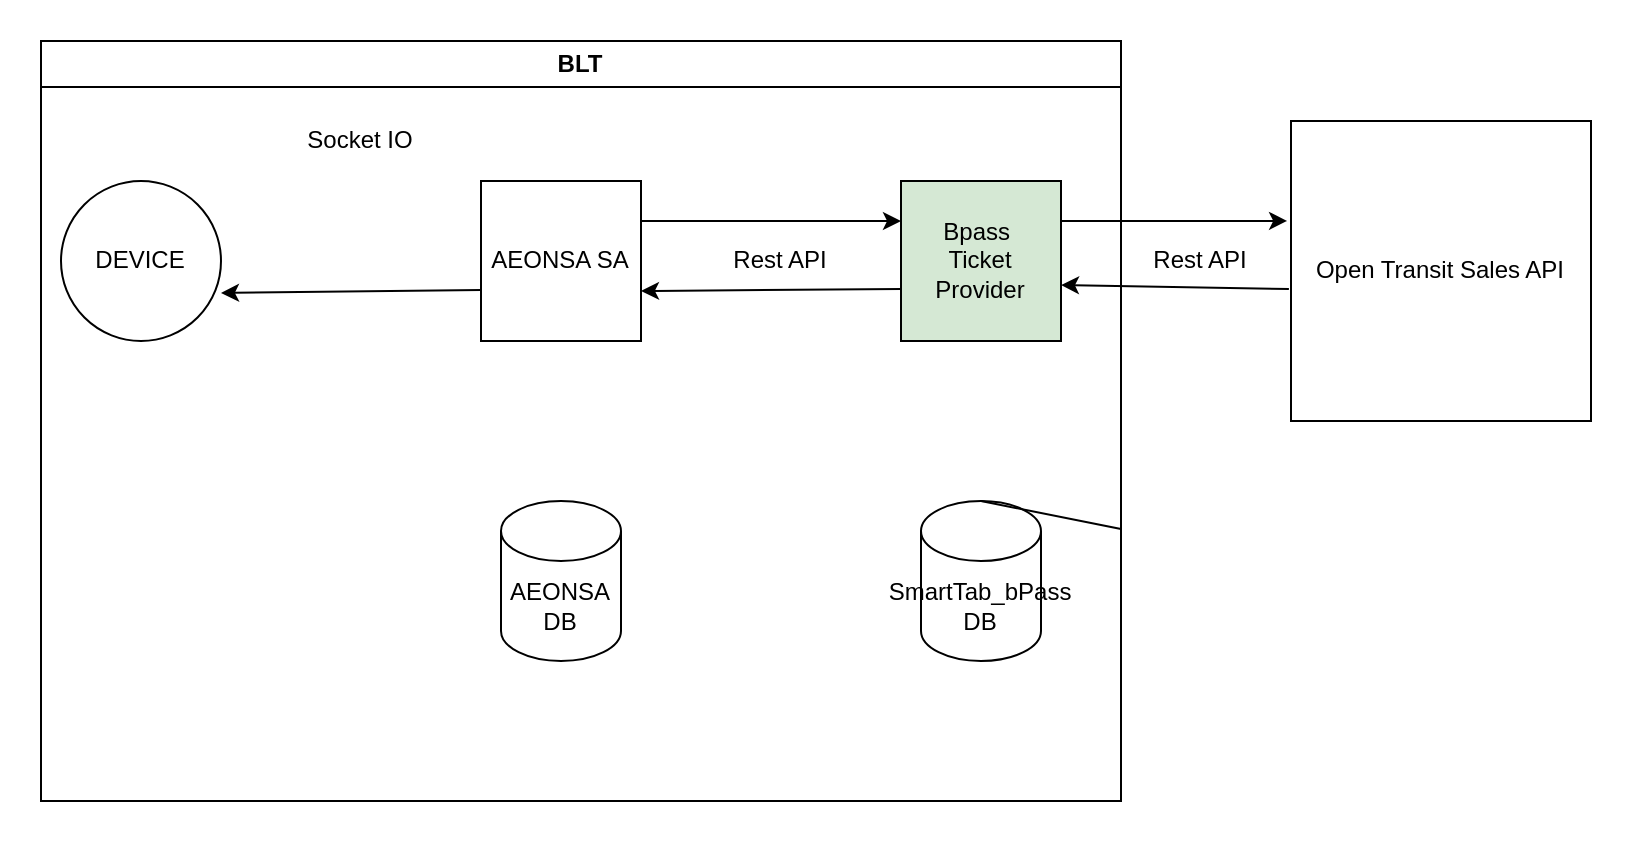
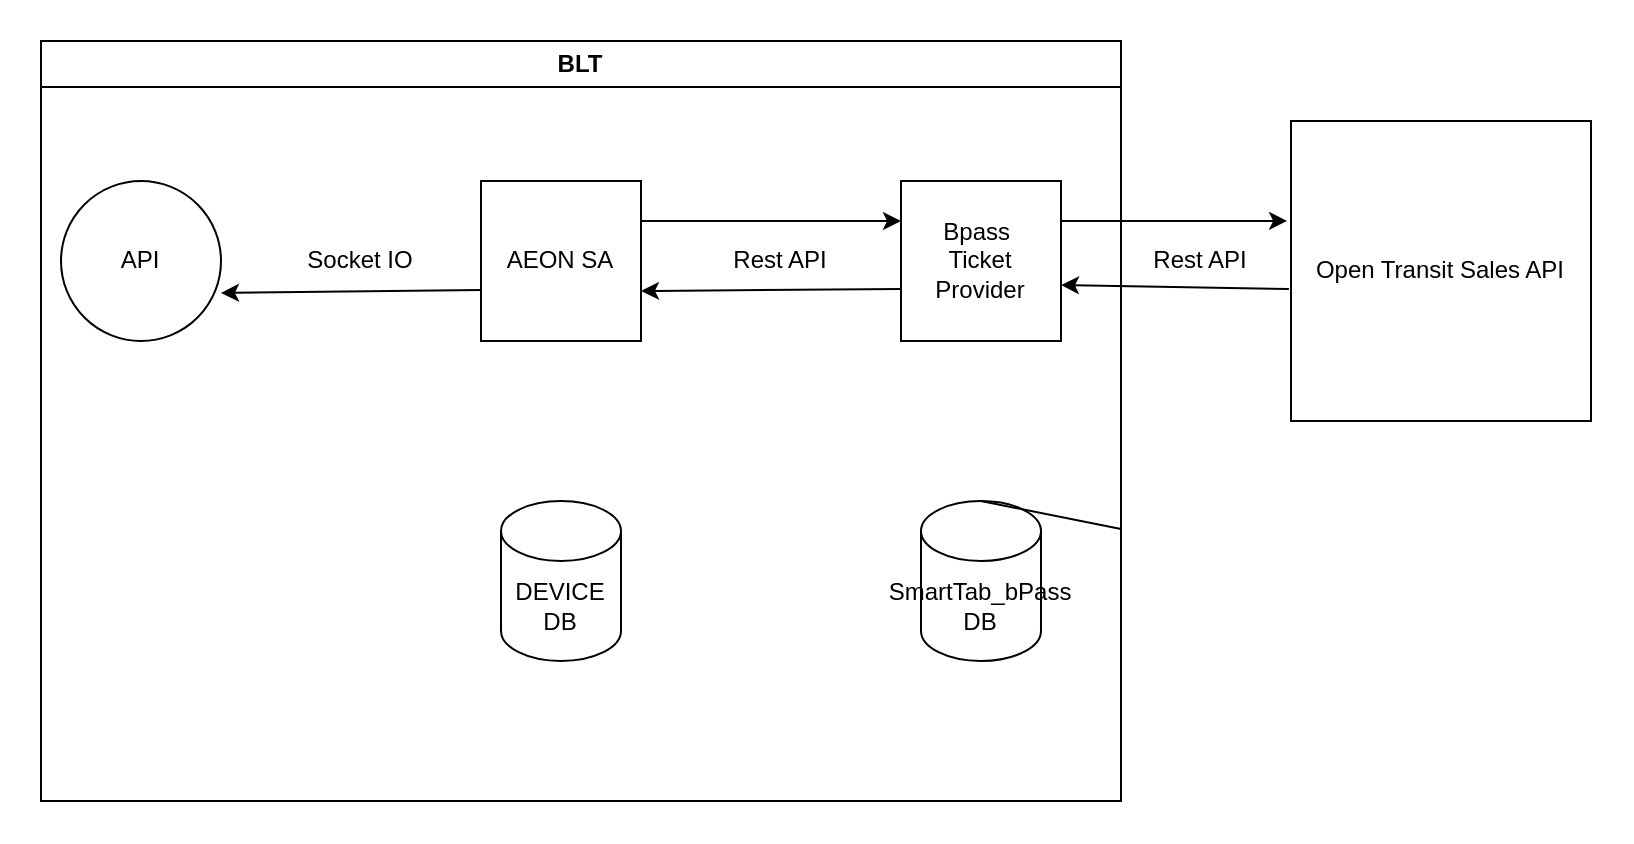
node "Socket IO": moved (361, 141) -> (361, 261)
node "DEVICE": label "DEVICE" -> "API"
node "AEONSA SA": label "AEONSA SA" -> "AEON SA"
node "Bpass Ticket Provider": fillcolor #d5e8d4 -> #ffffff
node "AEONSA DB": label "AEONSA DB" -> "DEVICE DB"
